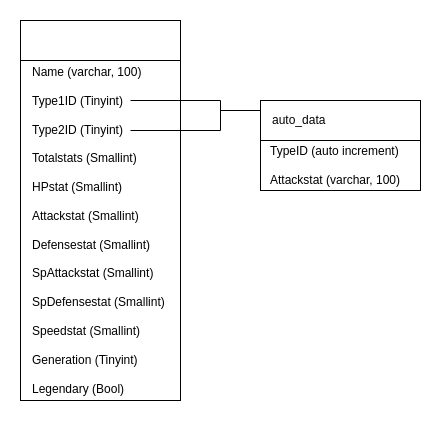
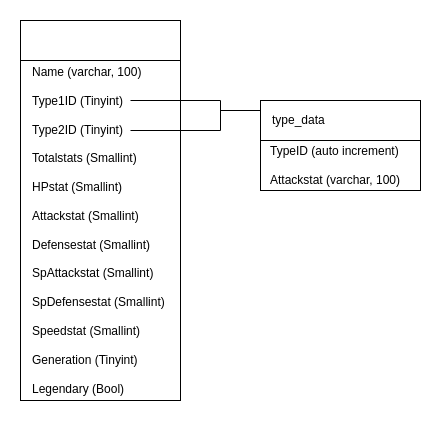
node "auto_data": label "auto_data" -> "type_data"
